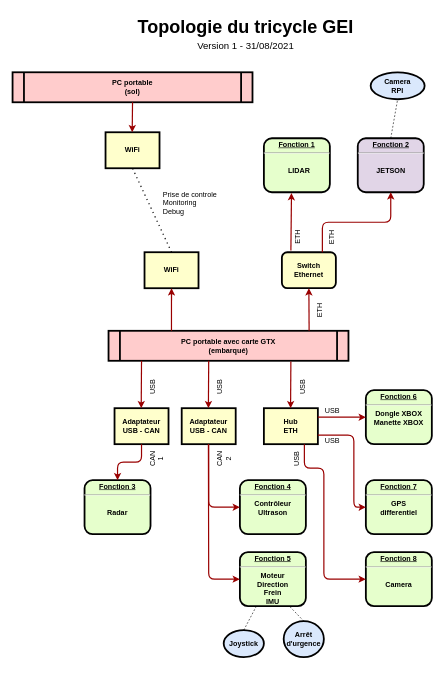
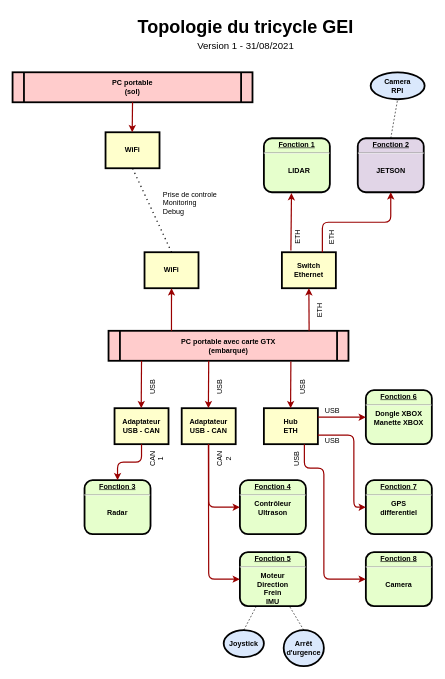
node "Switch Ethernet": shape rounded rectangle -> rectangle
node "Arrêt d'urgence": moved (304, 639) -> (304, 648)
